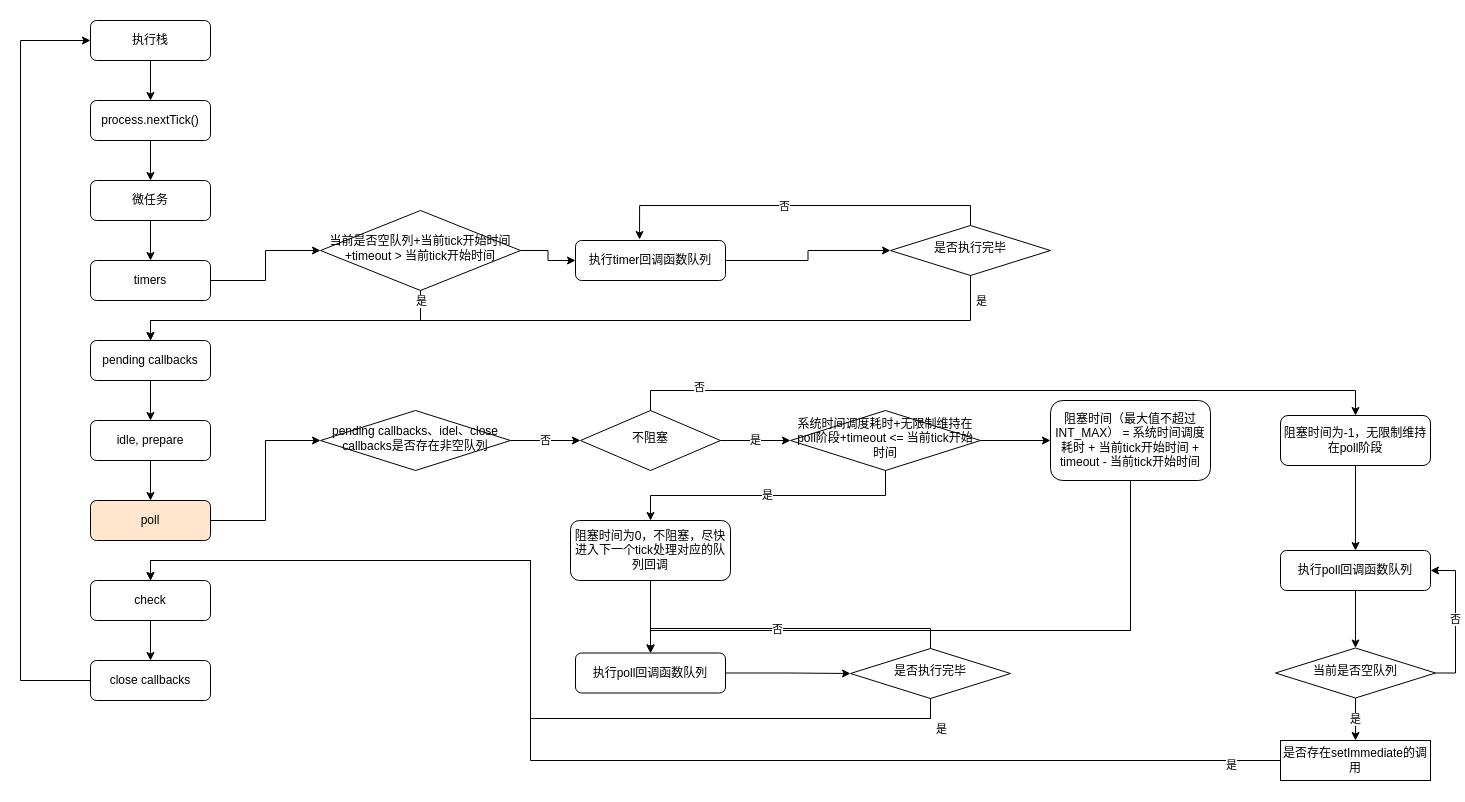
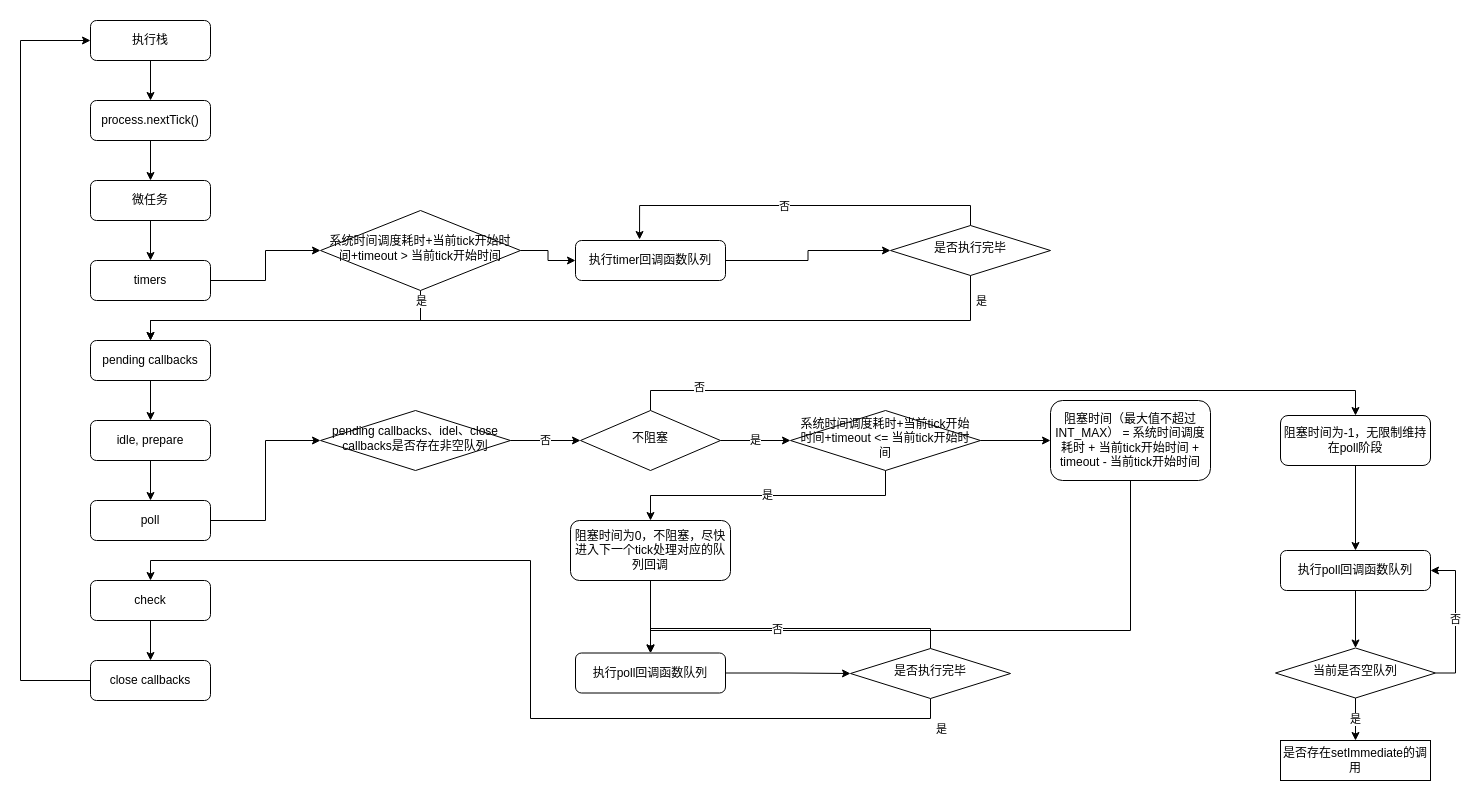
node "当前是否空队列+当前tick开始时间+timeout > 当前tick开始时间": label "当前是否空队列+当前tick开始时间+timeout > 当前tick开始时间" -> "系统时间调度耗时+当前tick开始时间+timeout > 当前tick开始时间"
node "系统时间调度耗时+无限制维持在poll阶段+timeout <= 当前tick开始时间": label "系统时间调度耗时+无限制维持在poll阶段+timeout <= 当前tick开始时间" -> "系统时间调度耗时+当前tick开始时间+timeout <= 当前tick开始时间"
node "poll": fillcolor #ffe6cc -> #ffffff
edge "是否存在setImmediate的调用" -> "check": removed, label "是"
